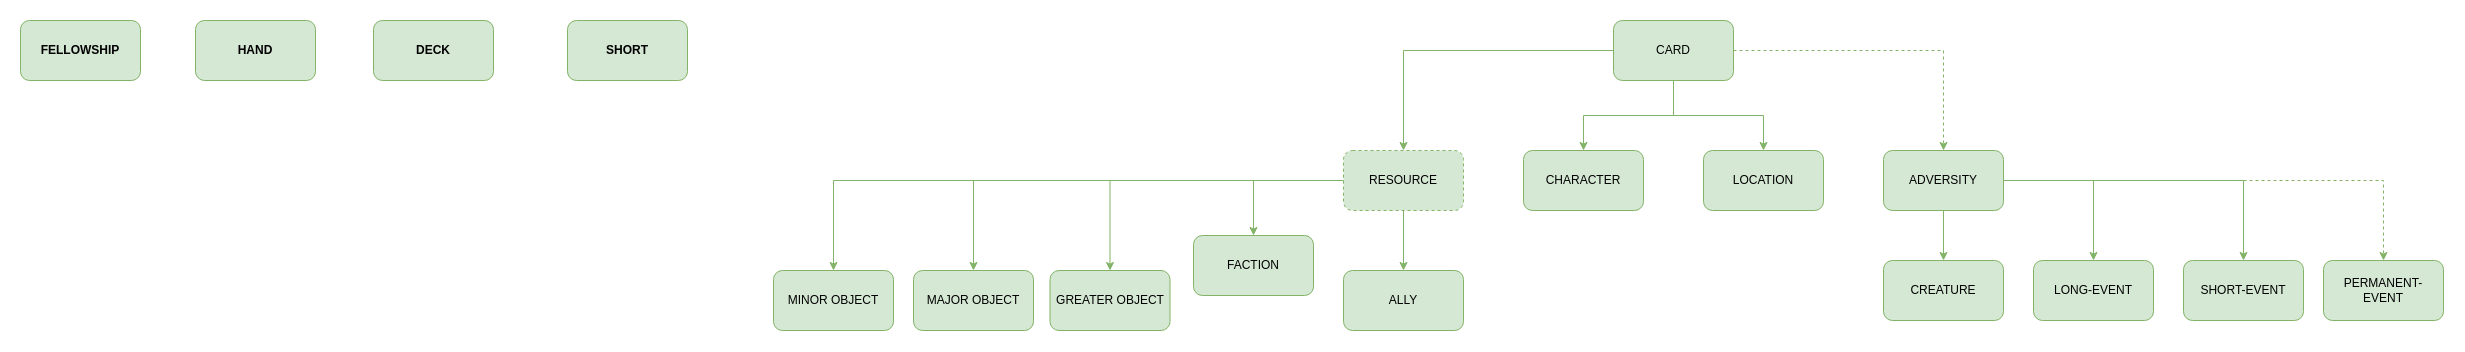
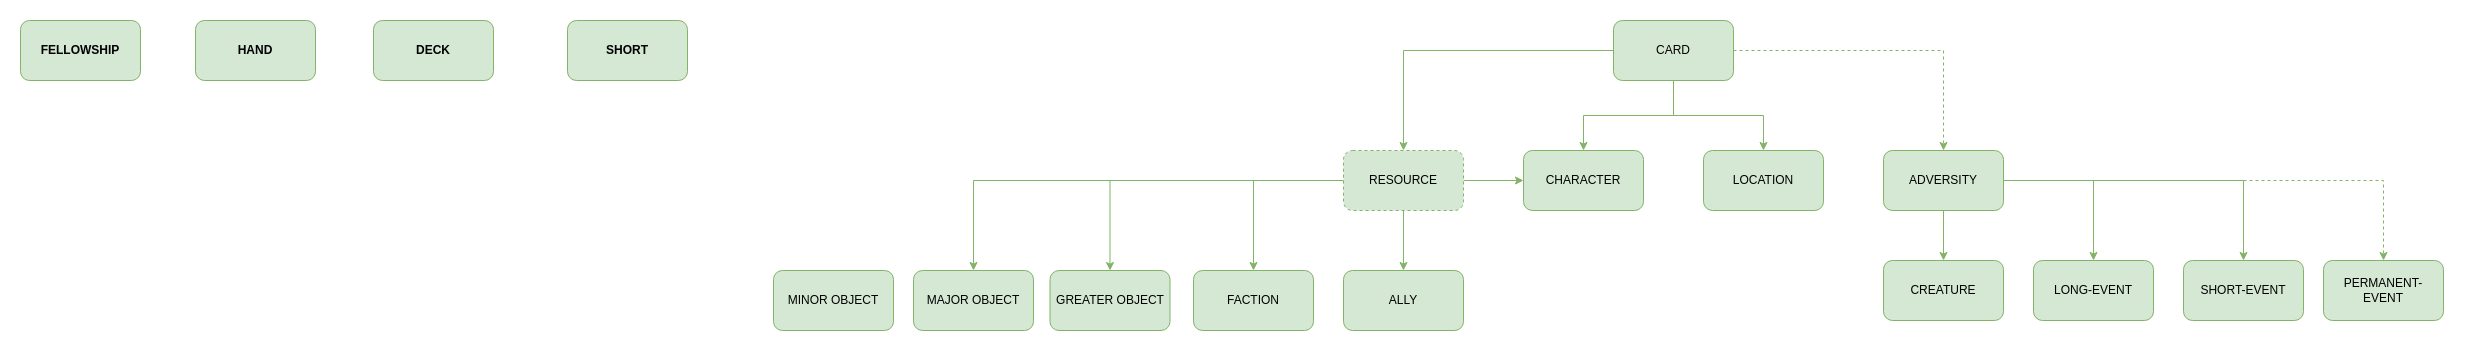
edge "RESOURCE" -> "MINOR OBJECT": now "RESOURCE" -> "CHARACTER"
node "FACTION": moved (1254, 266) -> (1254, 301)
